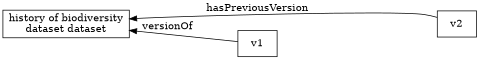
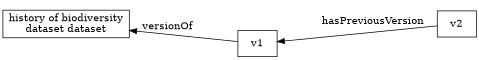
edge "v2" -> "history of biodiversity dataset dataset": now "v2" -> "v1"
